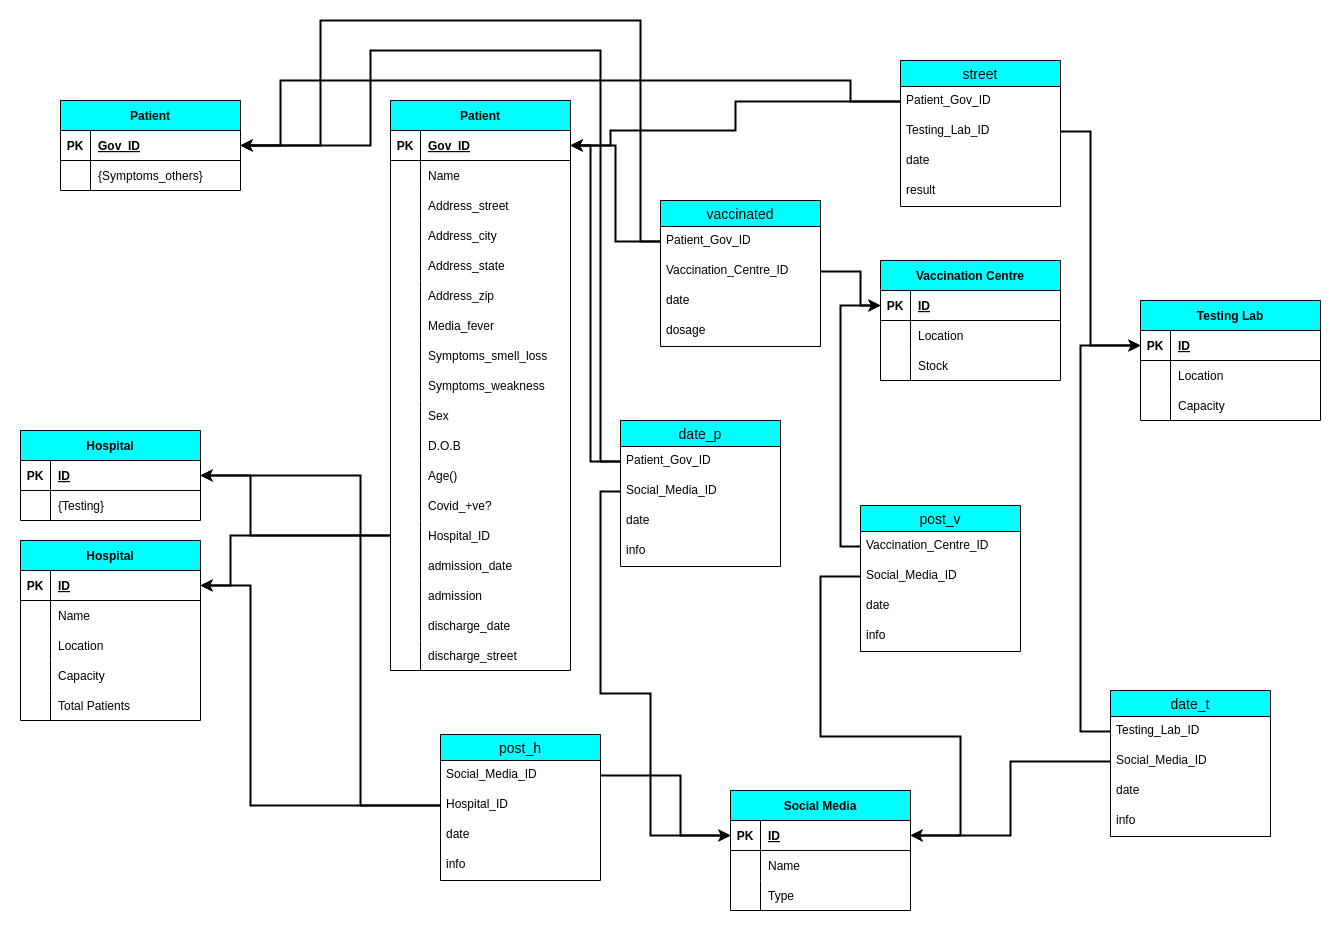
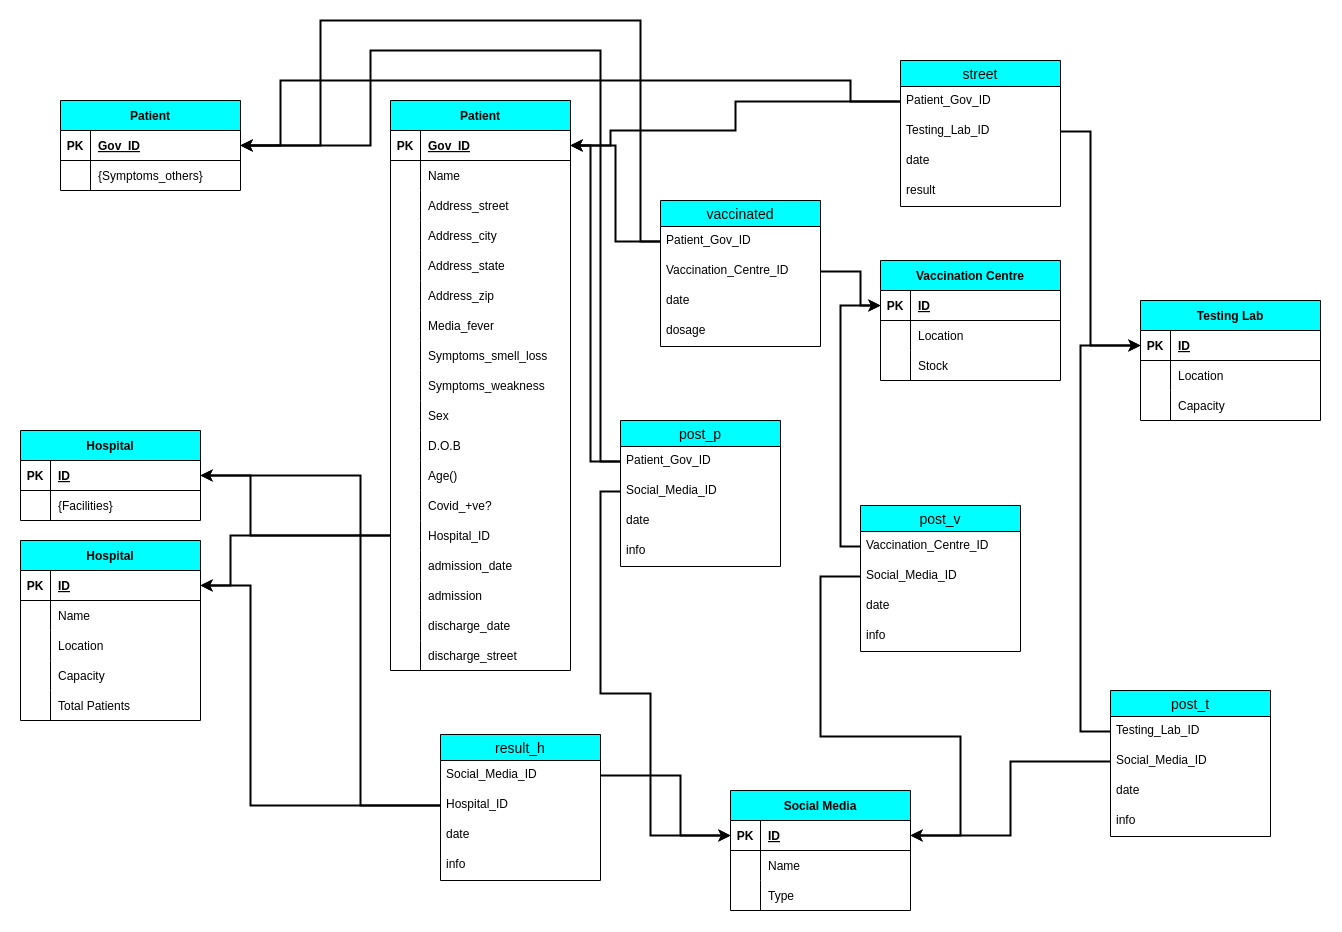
node "date_p": label "date_p" -> "post_p"
node "{Testing}": label "{Testing}" -> "{Facilities}"
node "date_t": label "date_t" -> "post_t"
node "post_h": label "post_h" -> "result_h"
